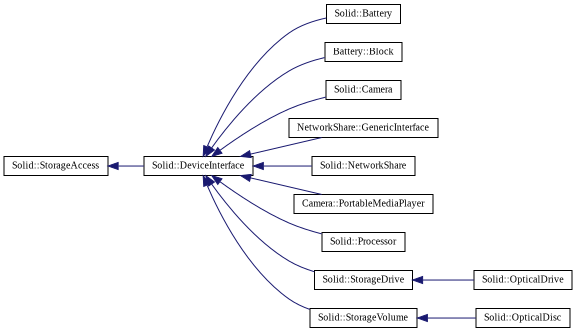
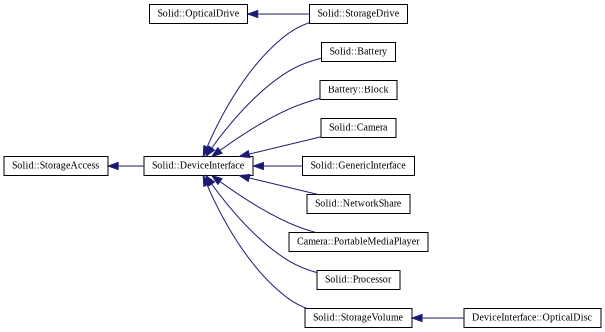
node "NetworkShare::GenericInterface": label "NetworkShare::GenericInterface" -> "Solid::GenericInterface"
edge "Solid::OpticalDrive" -> "Solid::StorageDrive": reversed
node "Solid::OpticalDisc": label "Solid::OpticalDisc" -> "DeviceInterface::OpticalDisc"
